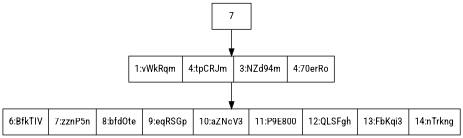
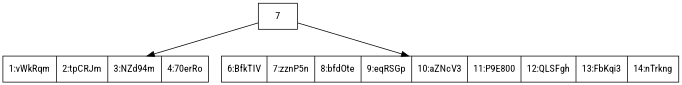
node "1:vWkRqm": text "4:tpCRJm" -> "2:tpCRJm"
edge "1:vWkRqm" -> "6:BfkTIV": now "7" -> "6:BfkTIV"
